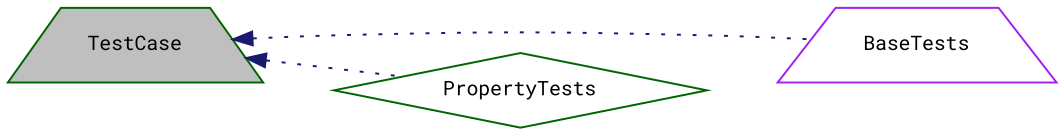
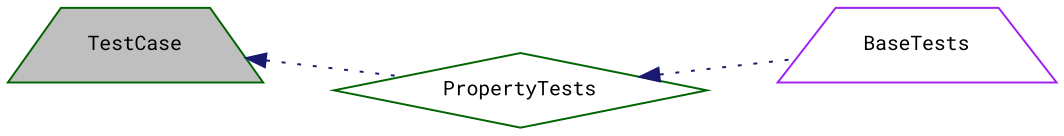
edge "BaseTests" -> "TestCase": now "BaseTests" -> "PropertyTests"
